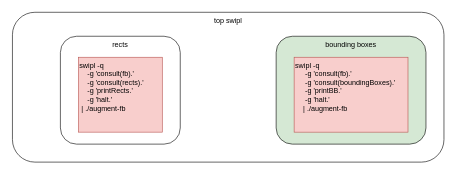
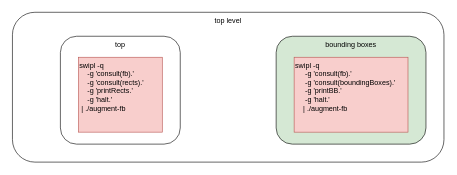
node "top swipl": label "top swipl" -> "top level"
node "rects": label "rects" -> "top"
